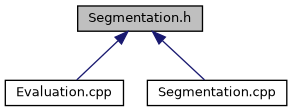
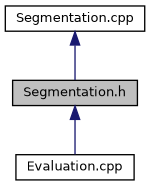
edge "Segmentation.cpp" -> "Segmentation.h": reversed
